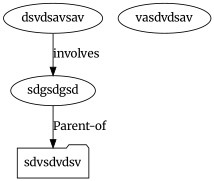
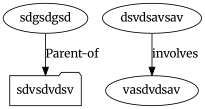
edge "dsvdsavsav" -> "sdgsdgsd": now "dsvdsavsav" -> "vasdvdsav"
